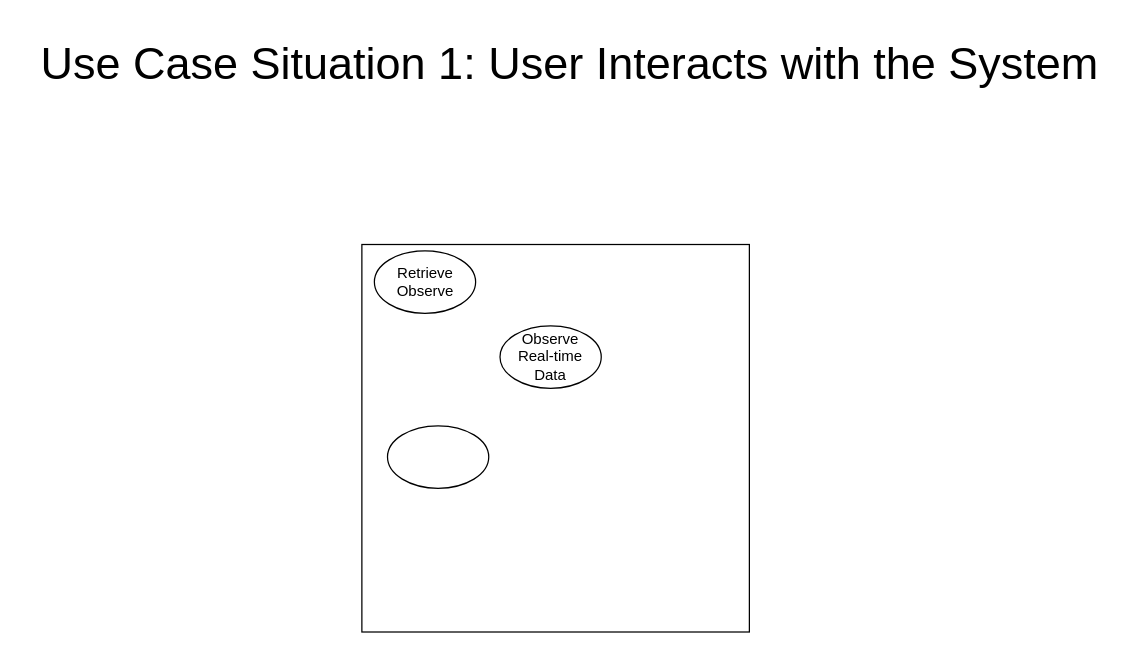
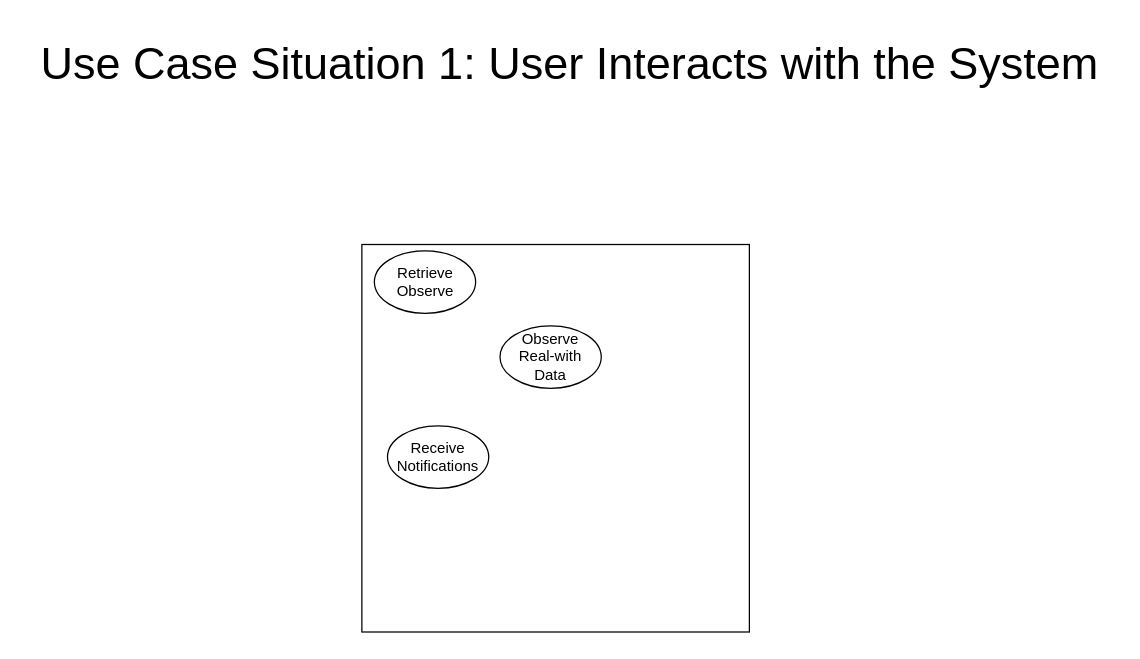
node "Observe Real-time Data": label "Observe Real-time Data" -> "Observe Real-with Data"
node "Receive Notifications": added
